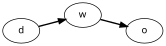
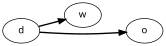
edge "w" -> "o": now "d" -> "o"
